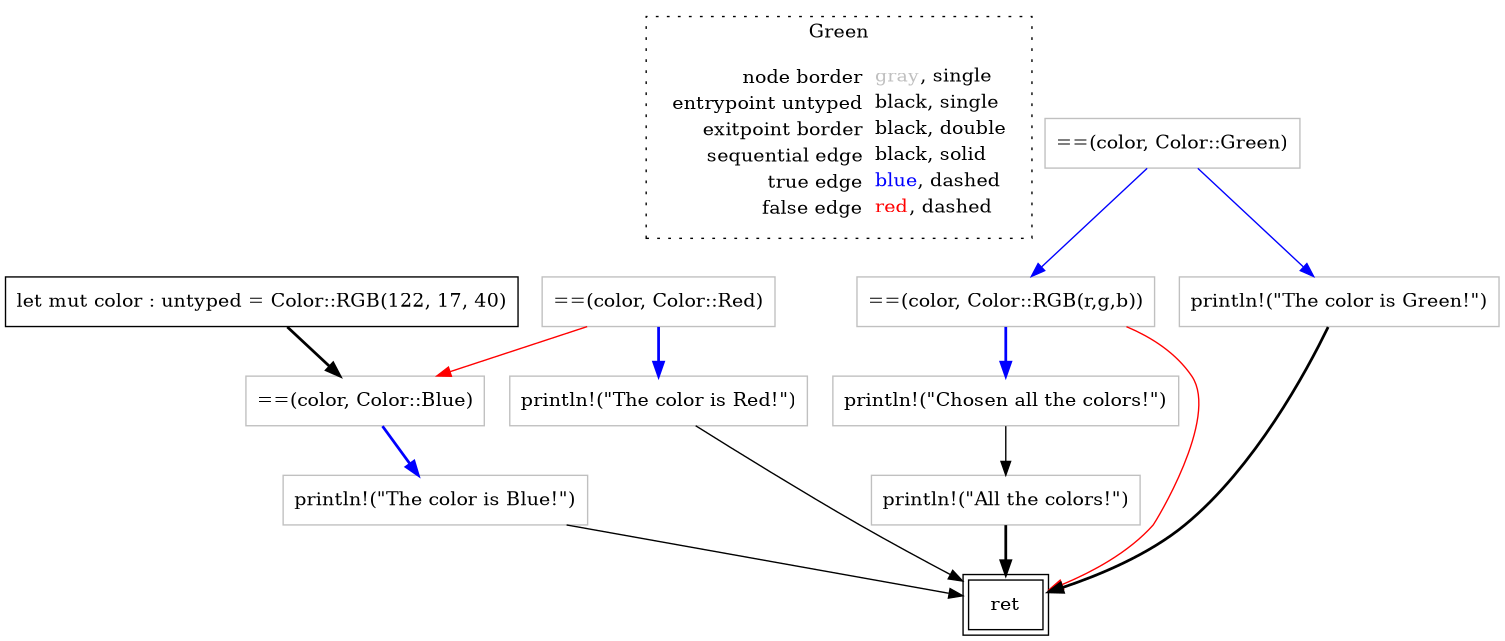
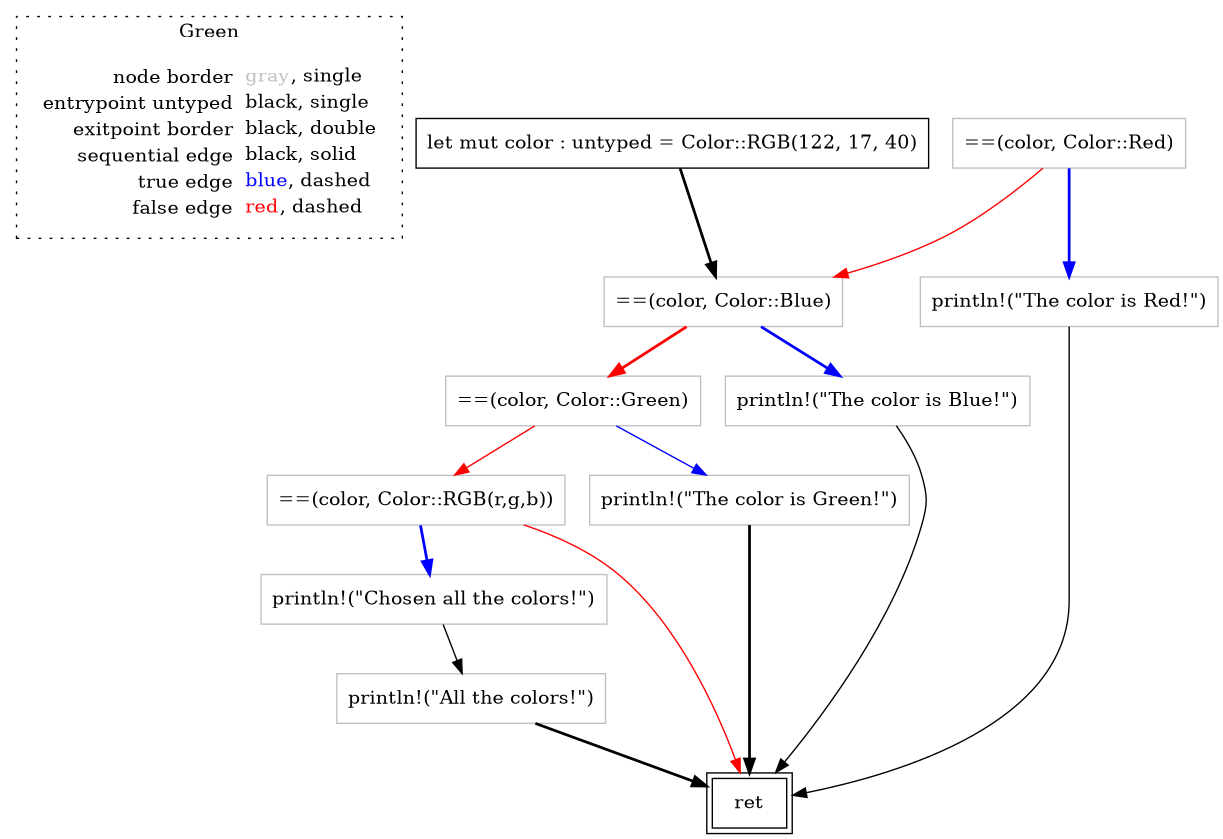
edge "==(color, Color::Green)" -> "==(color, Color::RGB(r,g,b))": color blue -> red
edge "==(color, Color::Blue)" -> "==(color, Color::Green)": added
